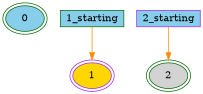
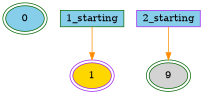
node "2": label "2" -> "9"
